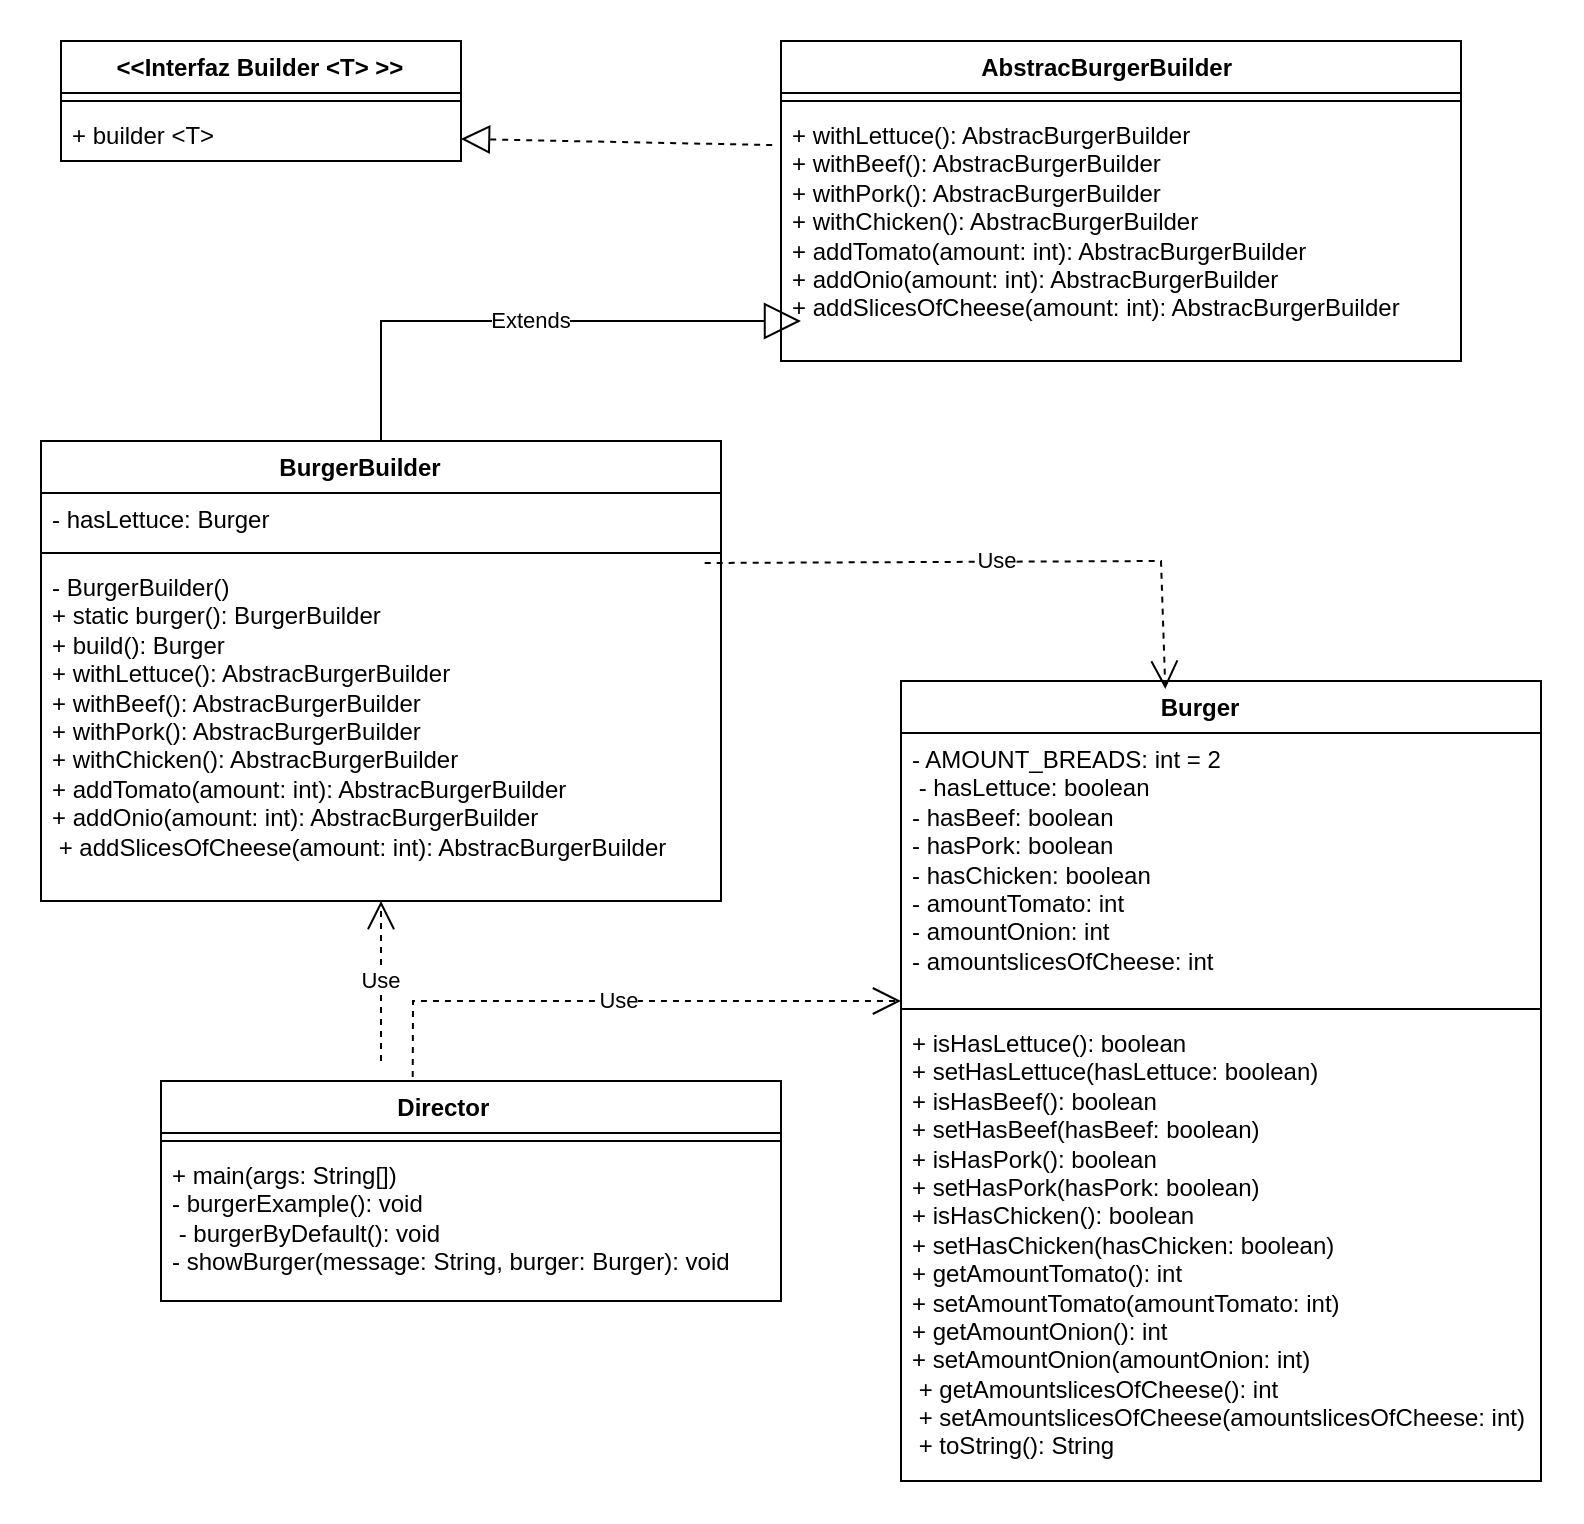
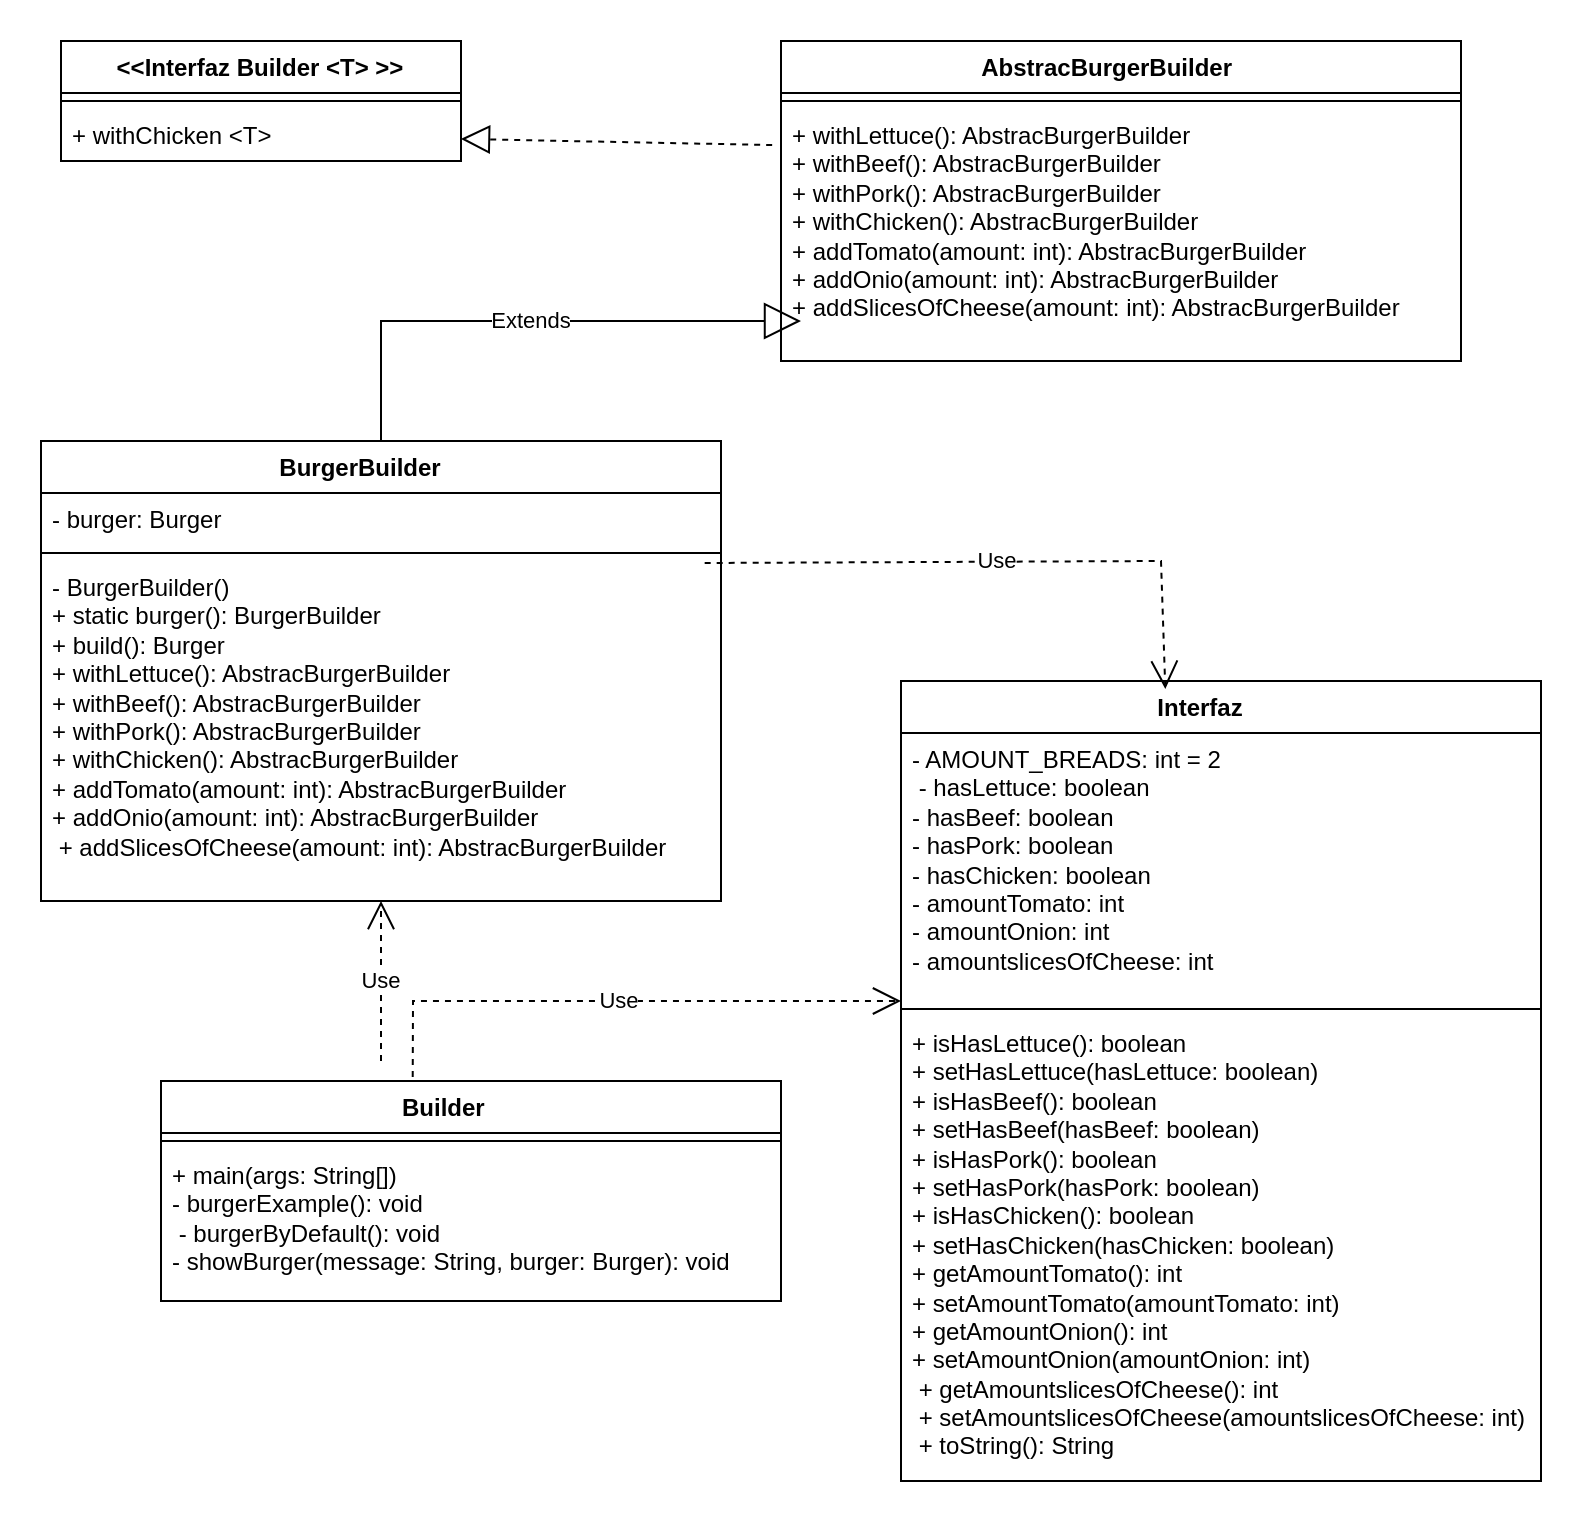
node "+ builder <T>": label "+ builder <T>" -> "+ withChicken <T>"
node "- hasLettuce: Burger": label "- hasLettuce: Burger" -> "- burger: Burger"
node "Burger": label "Burger" -> "Interfaz"
node "Director": label "Director" -> "Builder"
